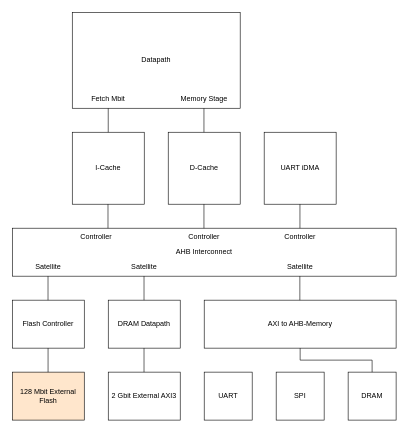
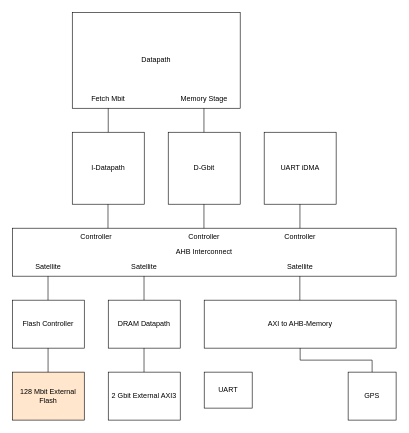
node "I-Cache": label "I-Cache" -> "I-Datapath"
node "D-Cache": label "D-Cache" -> "D-Gbit"
node "UART": size 48x48 -> 48x36
node "SPI": removed
node "DRAM": label "DRAM" -> "GPS"
